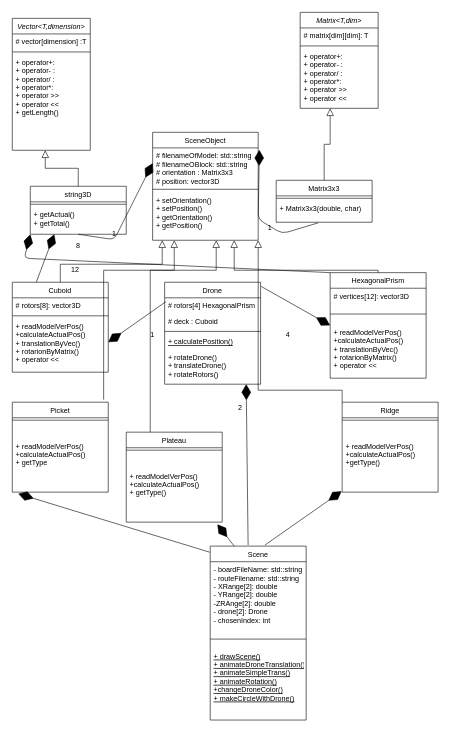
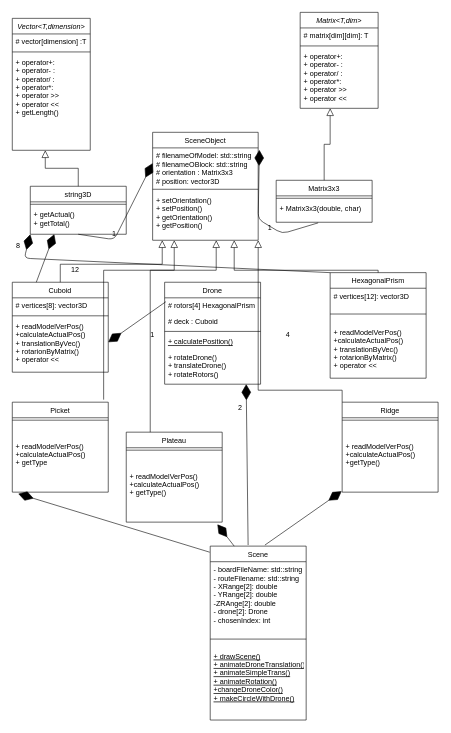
node "8": moved (78, 246) -> (18, 246)
edge "Drone" -> "HexagonalPrism": removed
node "# rotors[8]: vector3D": label "# rotors[8]: vector3D" -> "# vertices[8]: vector3D"
